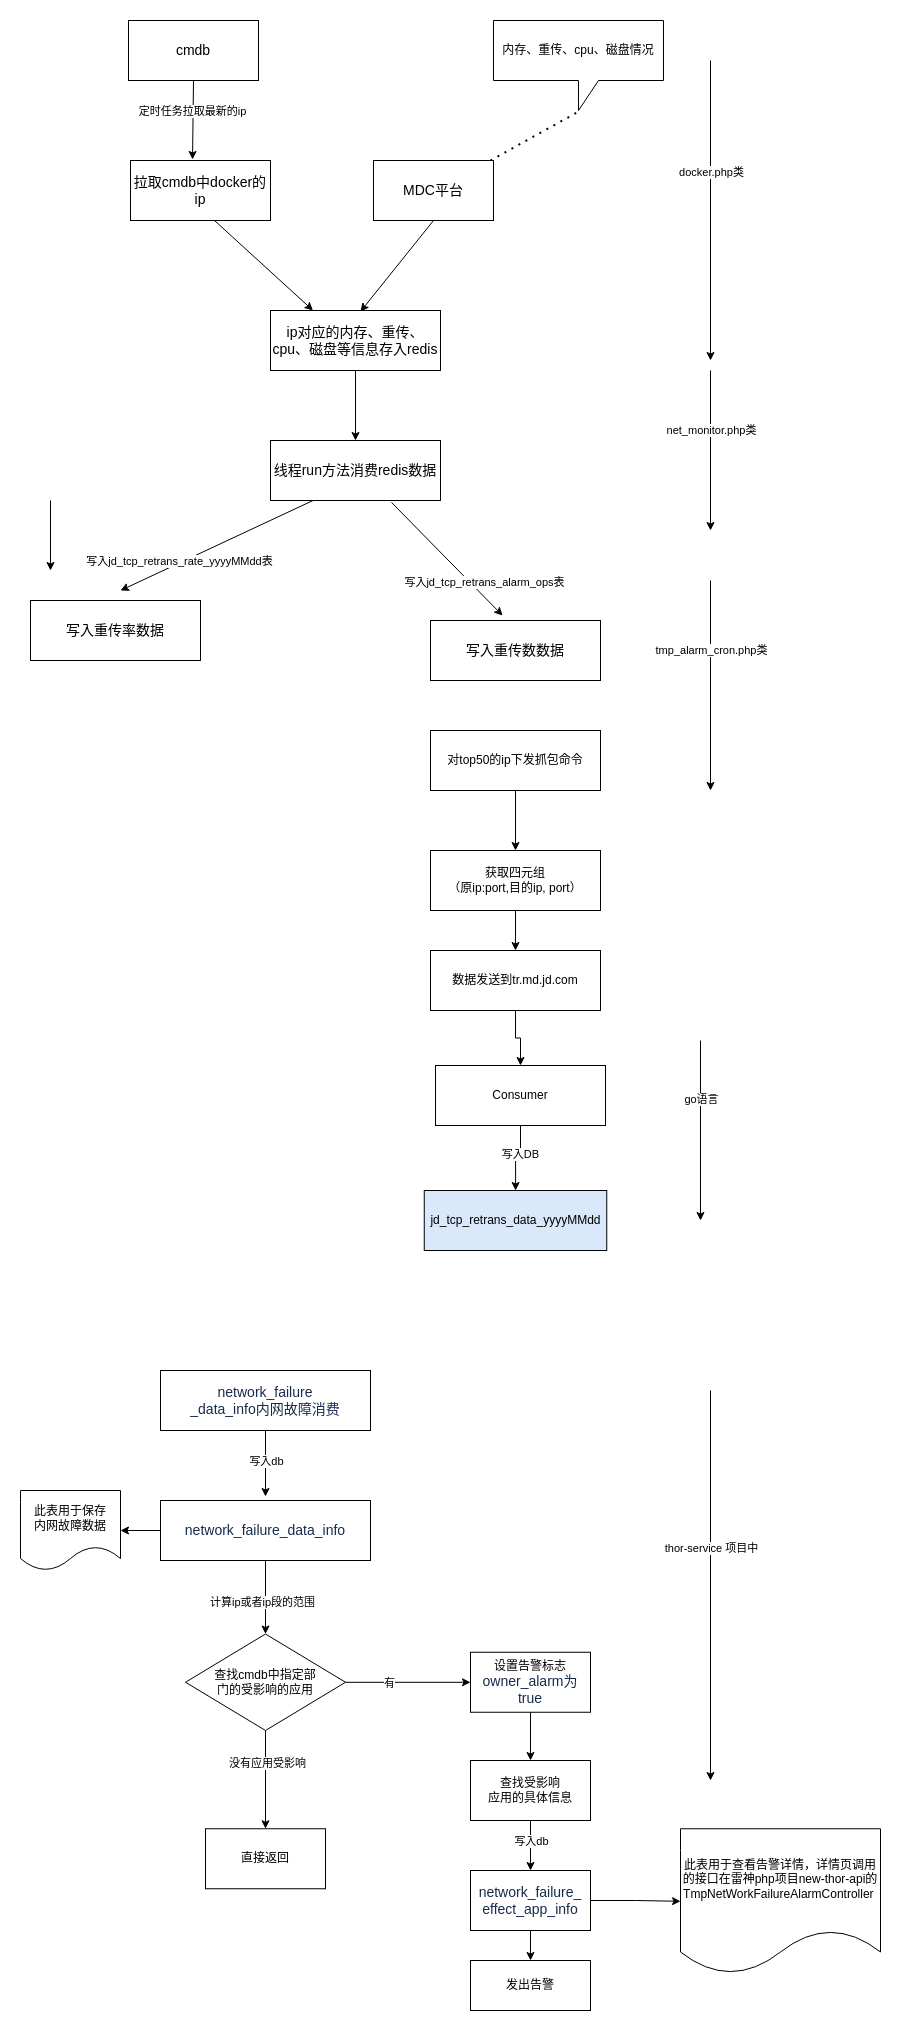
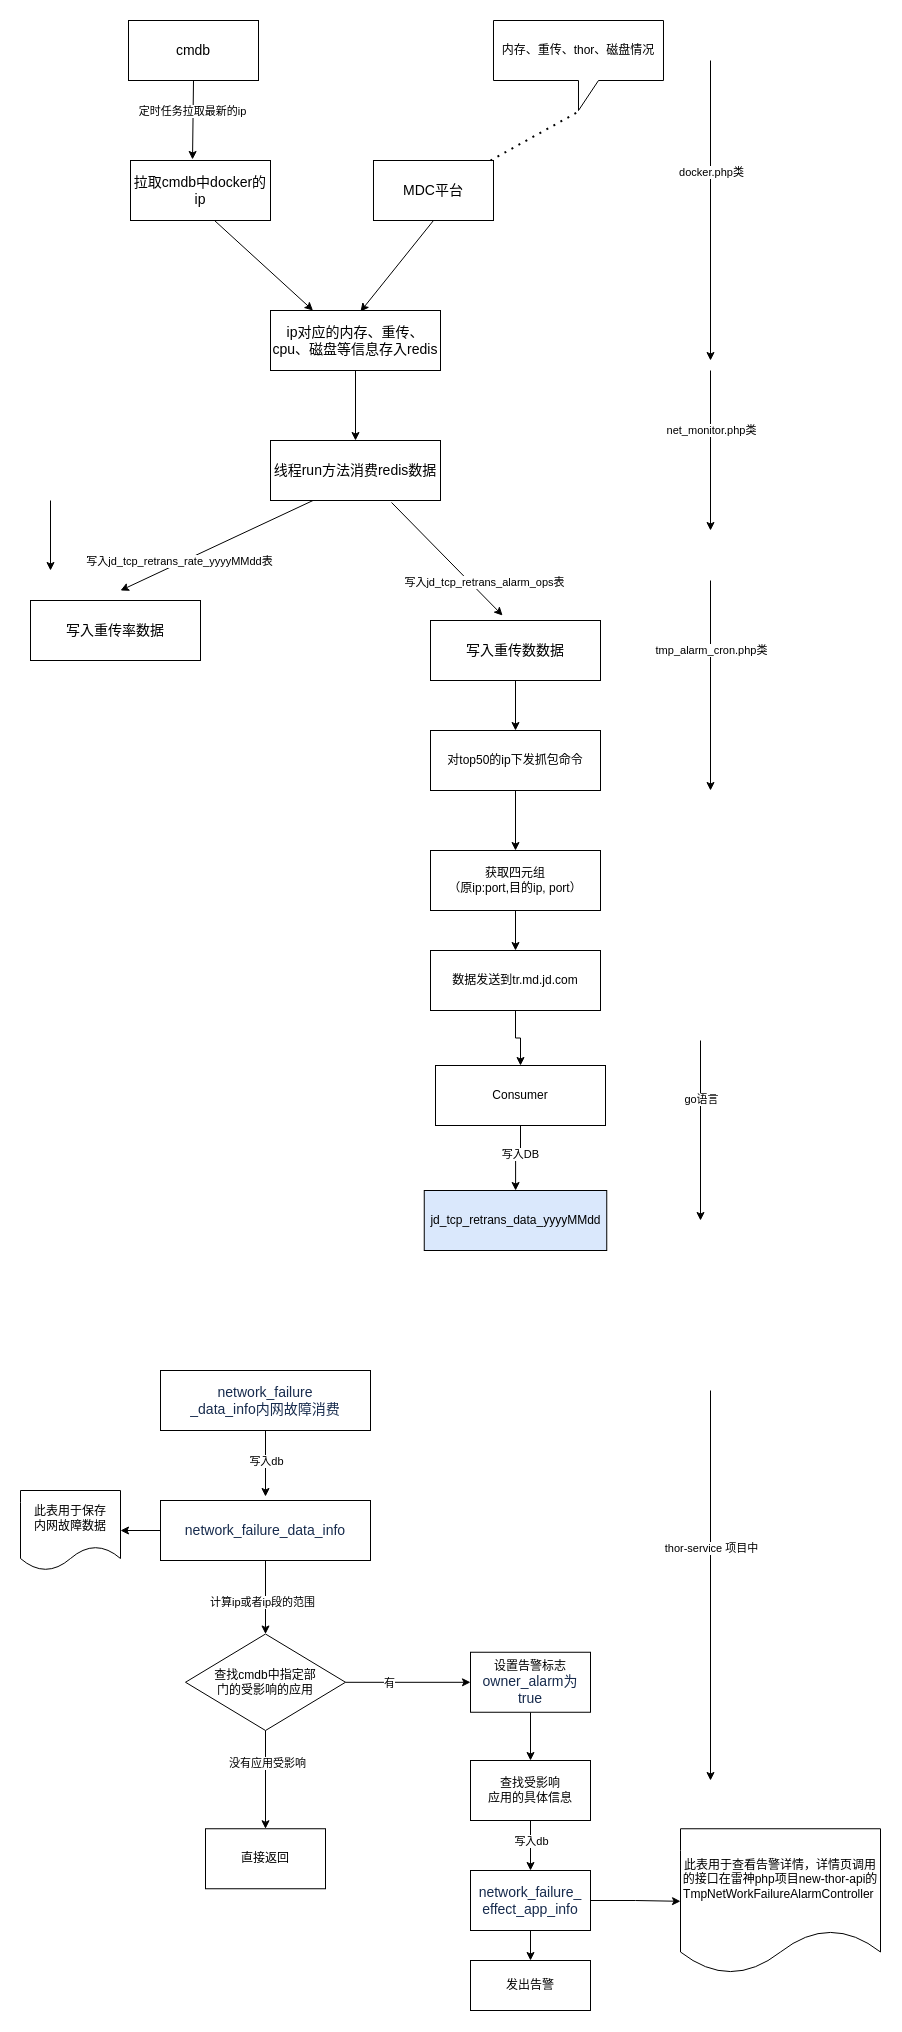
node "内存、重传、cpu、磁盘情况": label "内存、重传、cpu、磁盘情况" -> "内存、重传、thor、磁盘情况"
edge "写入重传数数据" -> "对top50的ip下发抓包命令": added
